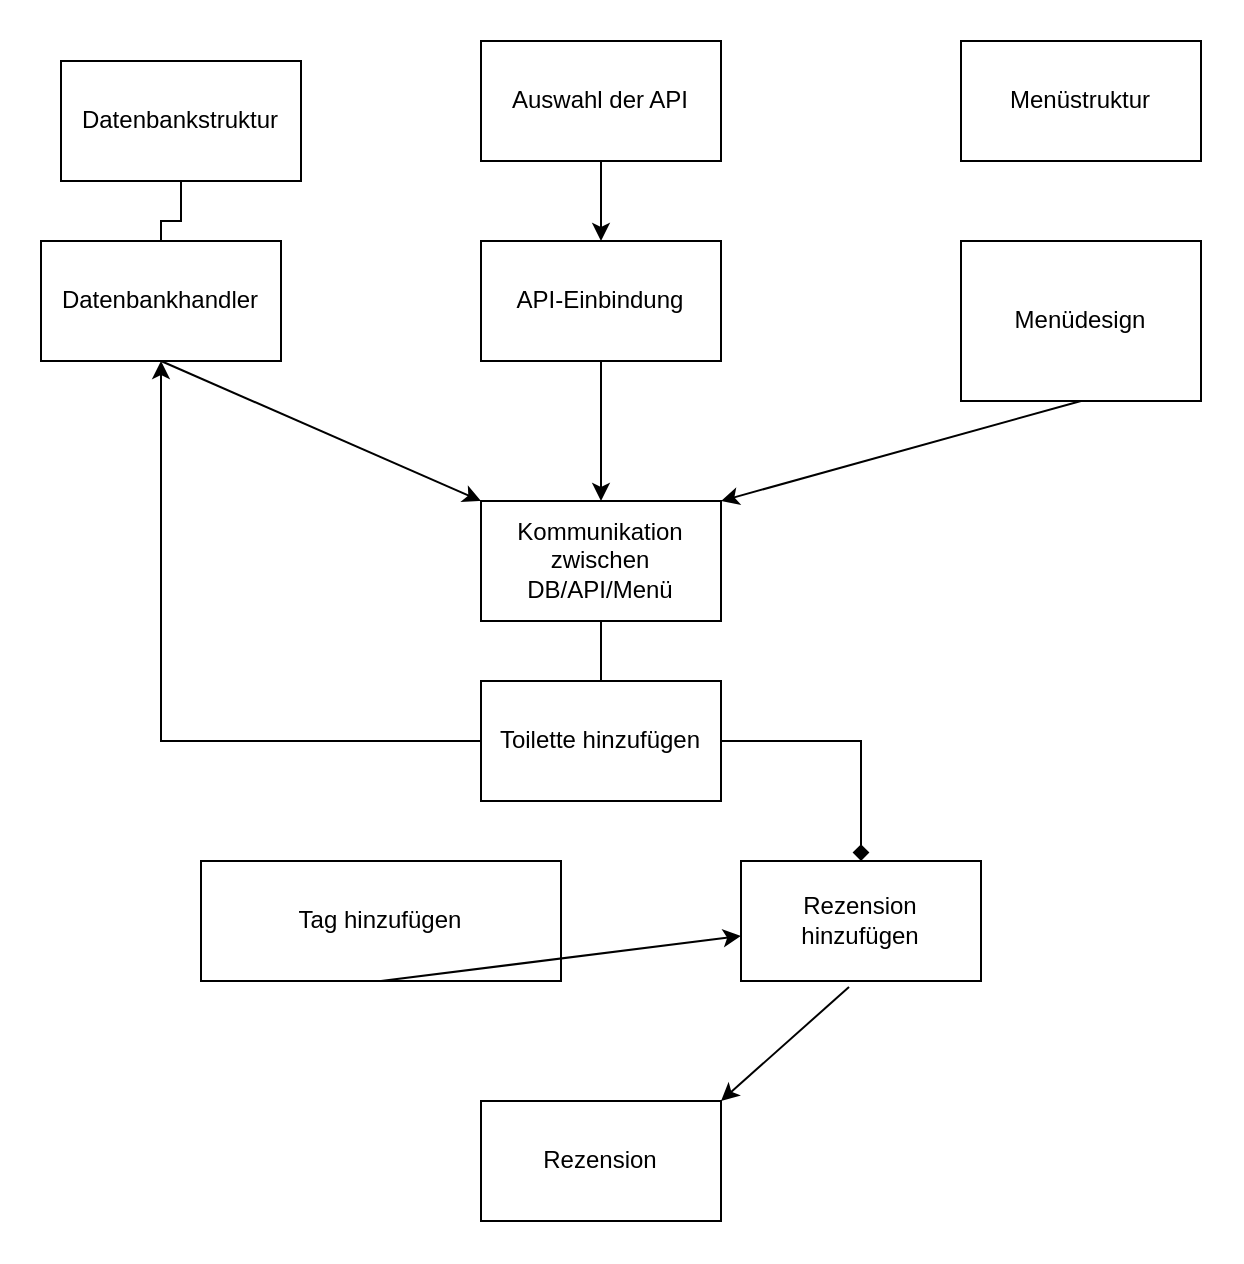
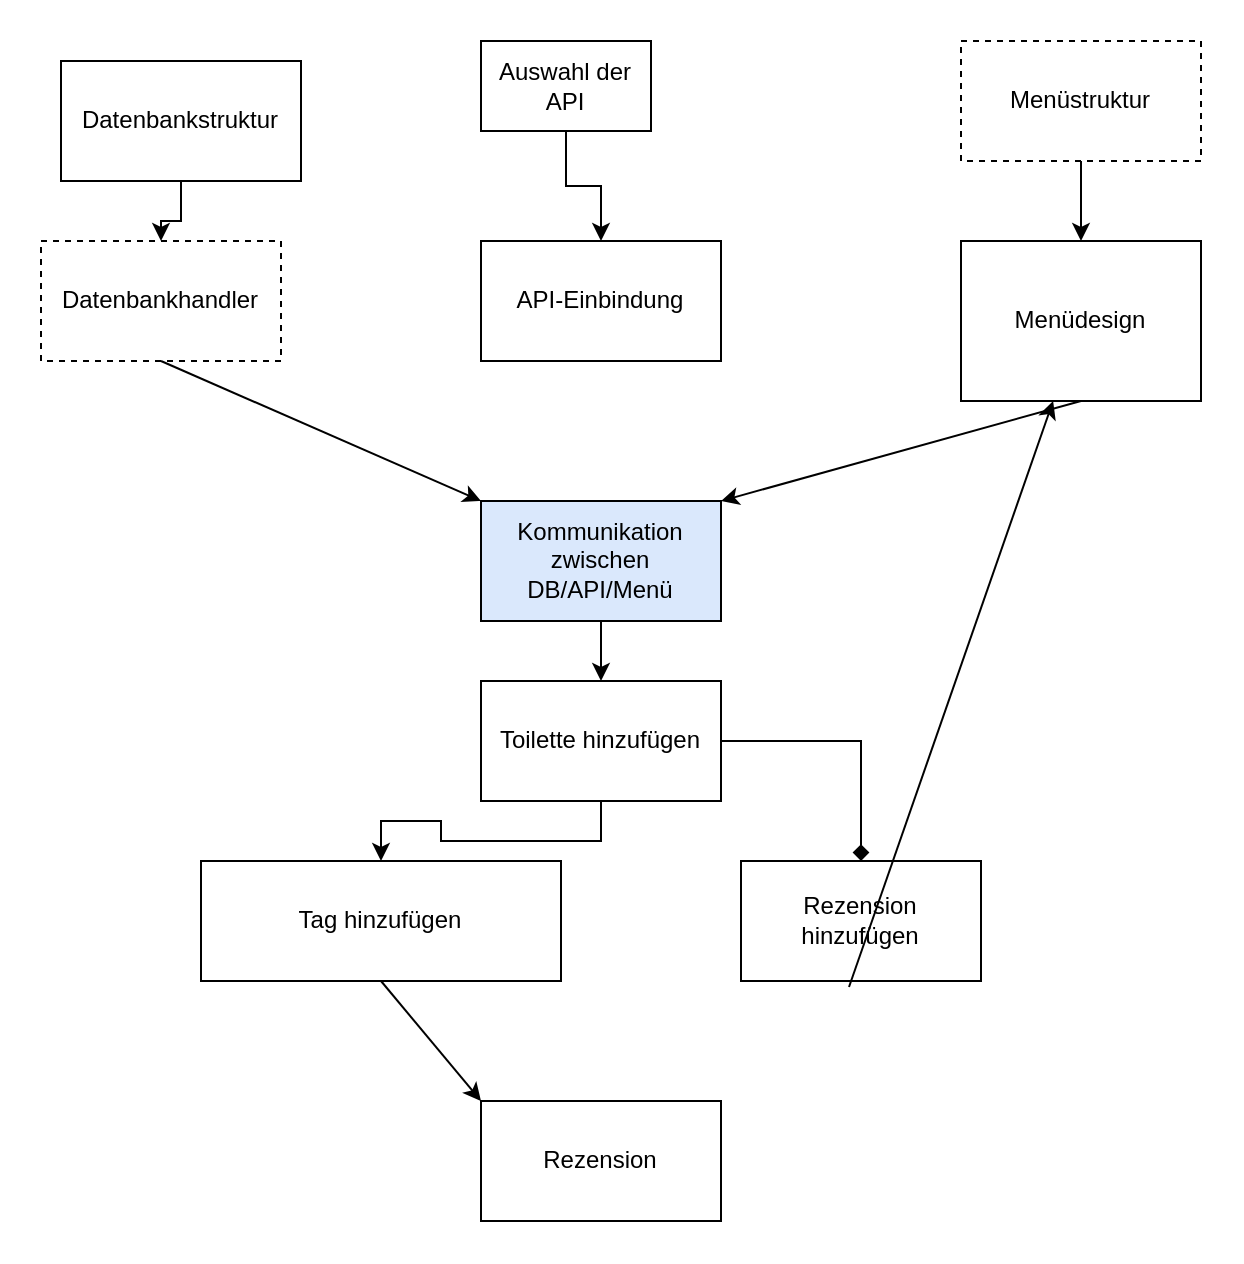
node "Auswahl der API": size 240x120 -> 170x90
node "Menüstruktur": style solid -> dashed
edge "Menüstruktur" -> "Menüdesign": added
edge "Datenbankstruktur" -- "Datenbankhandler": arrowhead none -> classic
node "Datenbankhandler": style solid -> dashed
edge "API-Einbindung" -> "Kommunikation zwischen DB/API/Menü": removed
node "Kommunikation zwischen DB/API/Menü": fillcolor #ffffff -> #dae8fc
edge "Kommunikation zwischen DB/API/Menü" -- "Toilette hinzufügen": arrowhead none -> classic
edge "Toilette hinzufügen" -> "Datenbankhandler": now "Toilette hinzufügen" -> "Tag hinzufügen"
edge "Tag hinzufügen" -> "Rezension hinzufügen": now "Tag hinzufügen" -> "Rezension"
edge "Rezension hinzufügen" -> "Rezension": now "Rezension hinzufügen" -> "Menüdesign"
